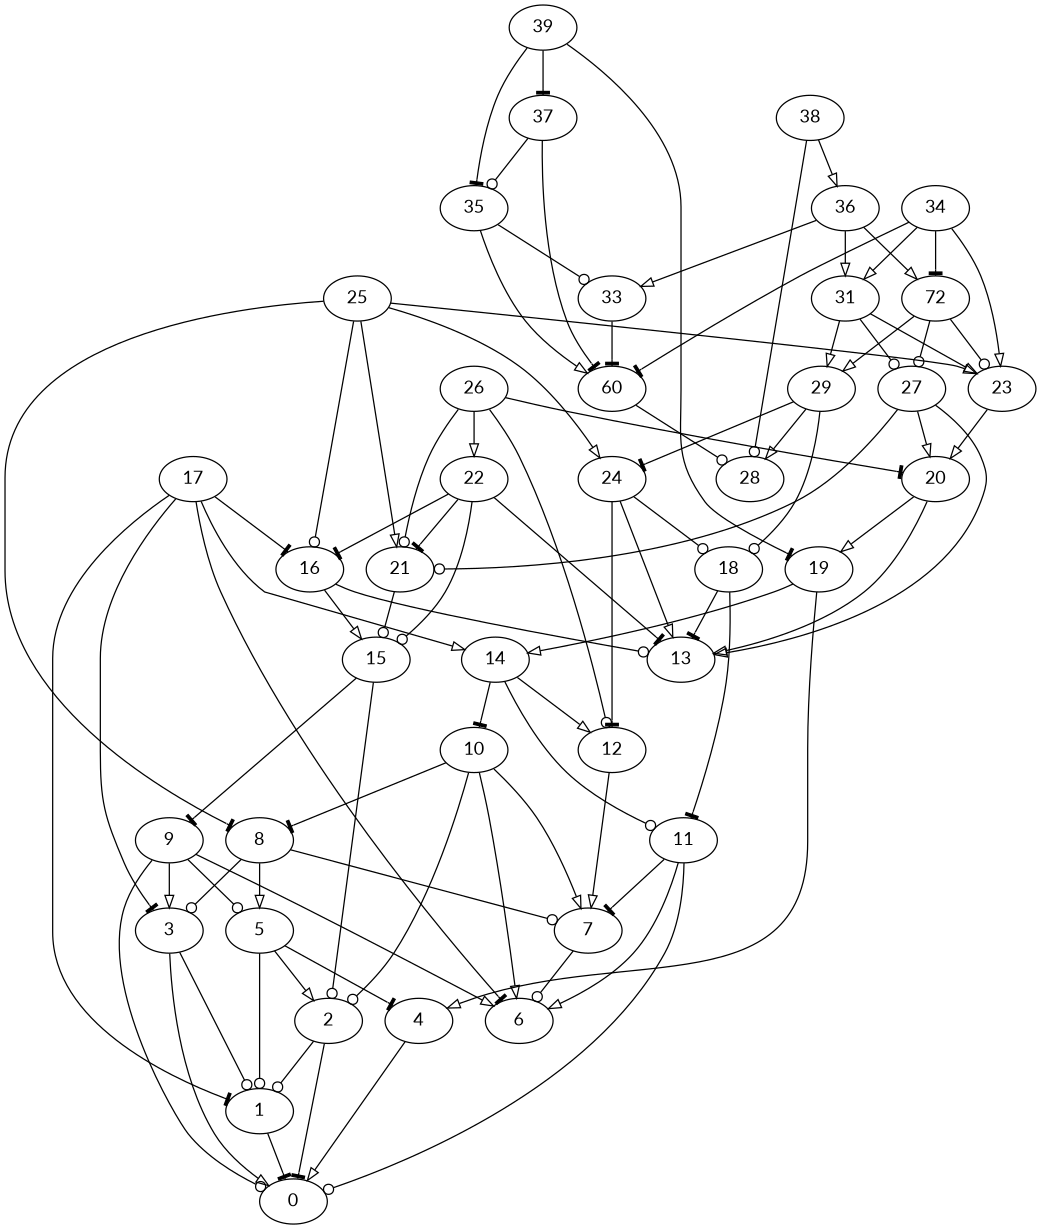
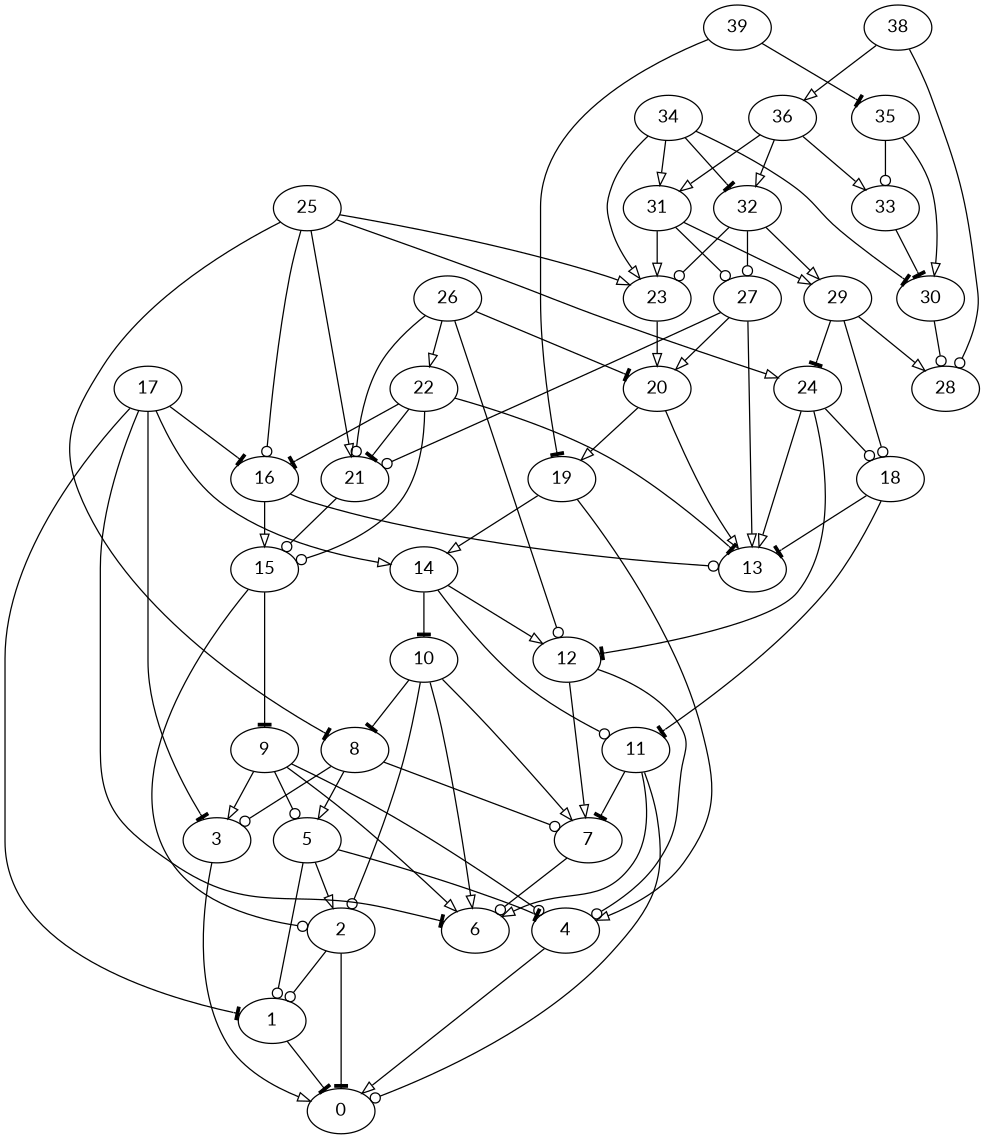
node "37": removed
node "72": label "72" -> "32"
node "60": label "60" -> "30"
edge "12" -> "4": added
edge "3" -> "1": removed
edge "9" -> "0": now "9" -> "4"
